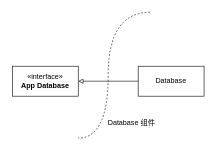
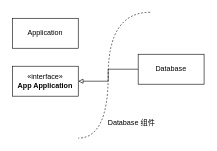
node "Application": added
node "«interface» App Database": label "«interface» App Database" -> "«interface» App Application"
node "Database": moved (171, 81) -> (171, 69)
